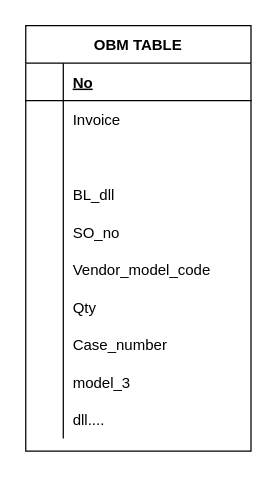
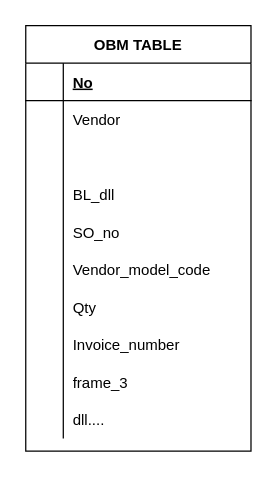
node "Invoice": label "Invoice" -> "Vendor"
node "Case_number": label "Case_number" -> "Invoice_number"
node "model_3": label "model_3" -> "frame_3"
